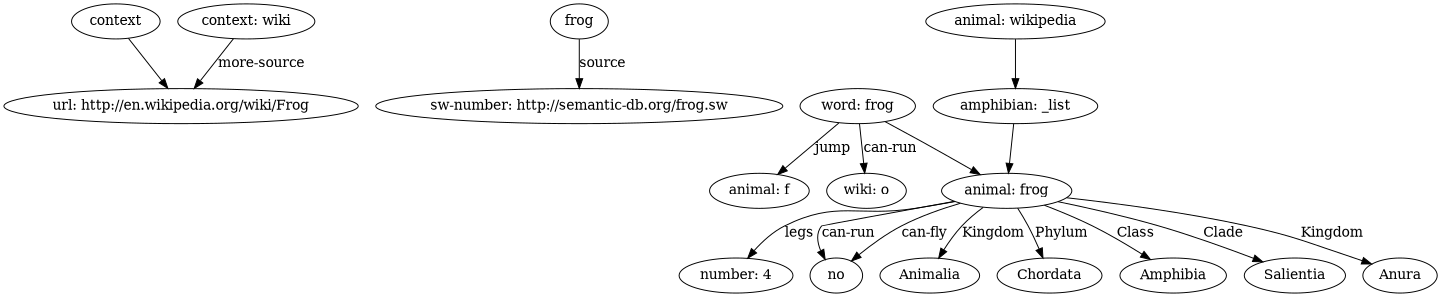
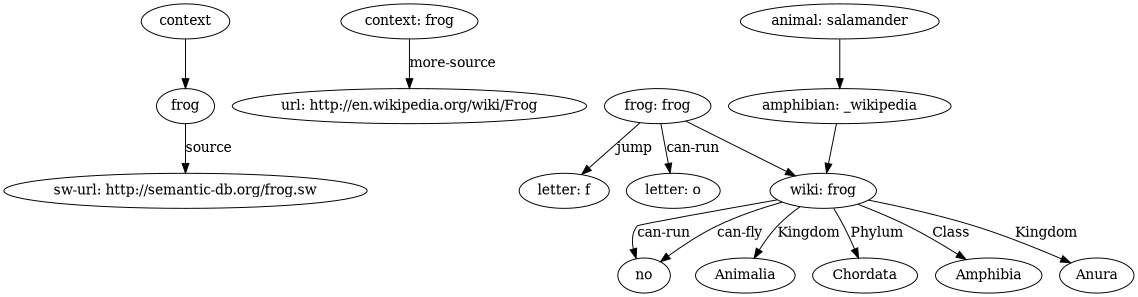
node "context: wiki": label "context: wiki" -> "context: frog"
node "animal: wikipedia": label "animal: wikipedia" -> "animal: salamander"
edge "context" -> "url: http://en.wikipedia.org/wiki/Frog": now "context" -> "frog"
node "sw-number: http://semantic-db.org/frog.sw": label "sw-number: http://semantic-db.org/frog.sw" -> "sw-url: http://semantic-db.org/frog.sw"
node "word: frog": label "word: frog" -> "frog: frog"
node "amphibian: _list": label "amphibian: _list" -> "amphibian: _wikipedia"
node "animal: f": label "animal: f" -> "letter: f"
node "wiki: o": label "wiki: o" -> "letter: o"
node "animal: frog": label "animal: frog" -> "wiki: frog"
node "number: 4": removed
node "Salientia": removed
